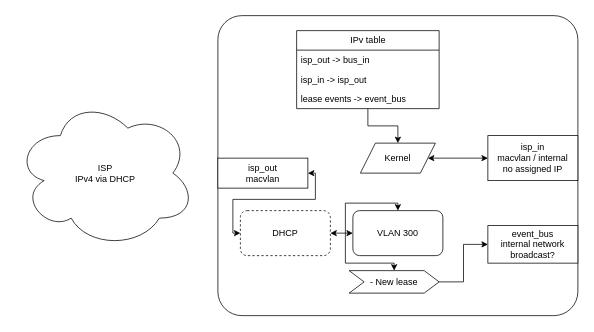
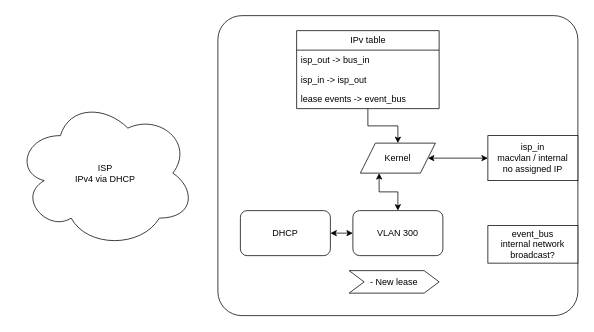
node "isp_out macvlan": removed
edge "isp_out macvlan" -- "DHCP": removed
node "DHCP": style dashed -> solid
edge "VLAN 300" -- "- New lease": now "VLAN 300" -- "Kernel"
edge "- New lease" -> "event_bus internal network broadcast?": removed
